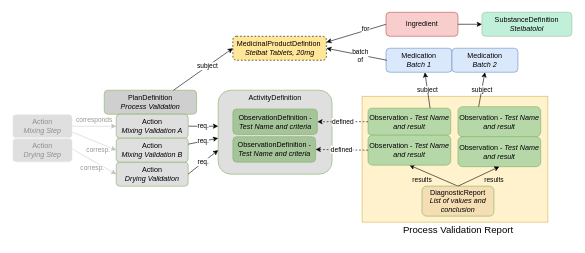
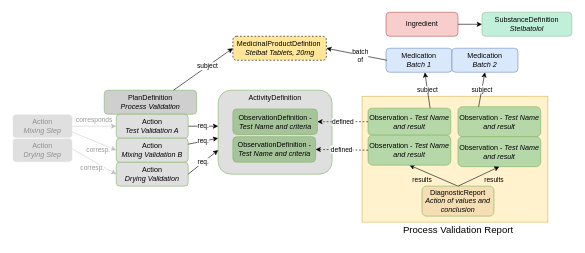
edge "Ingredient" -> "MedicinalProductDefintion Stelbat Tablets, 20mg": removed, label "for"
node "Action Mixing Validation A": label "Action Mixing Validation A" -> "Action Test Validation A"
node "DiagnosticReport List of values and conclusion": label "DiagnosticReport List of values and conclusion" -> "DiagnosticReport Action of values and conclusion"
